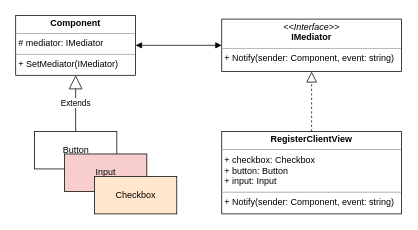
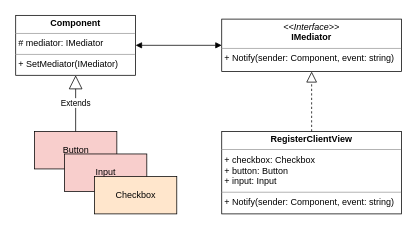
node "Button": fillcolor #ffffff -> #f8cecc
